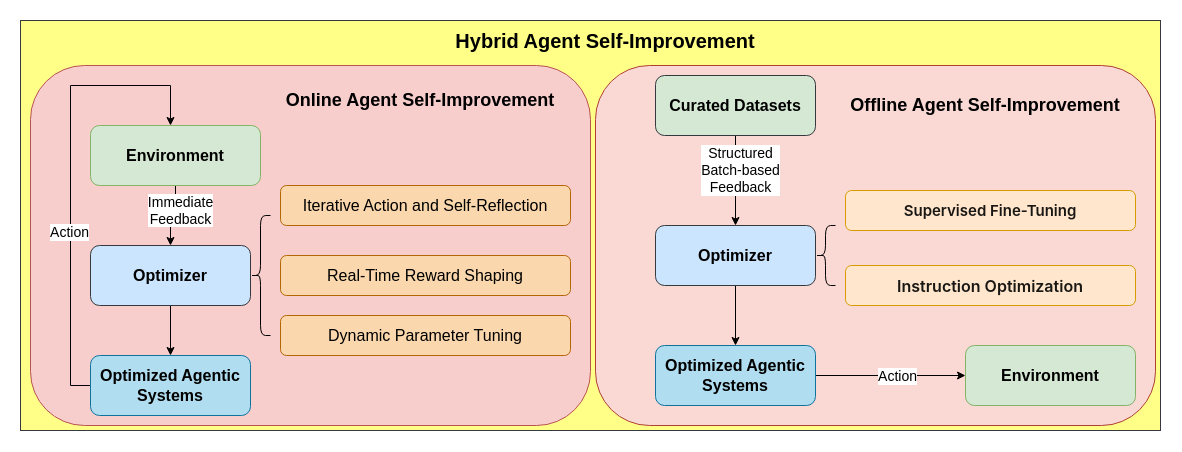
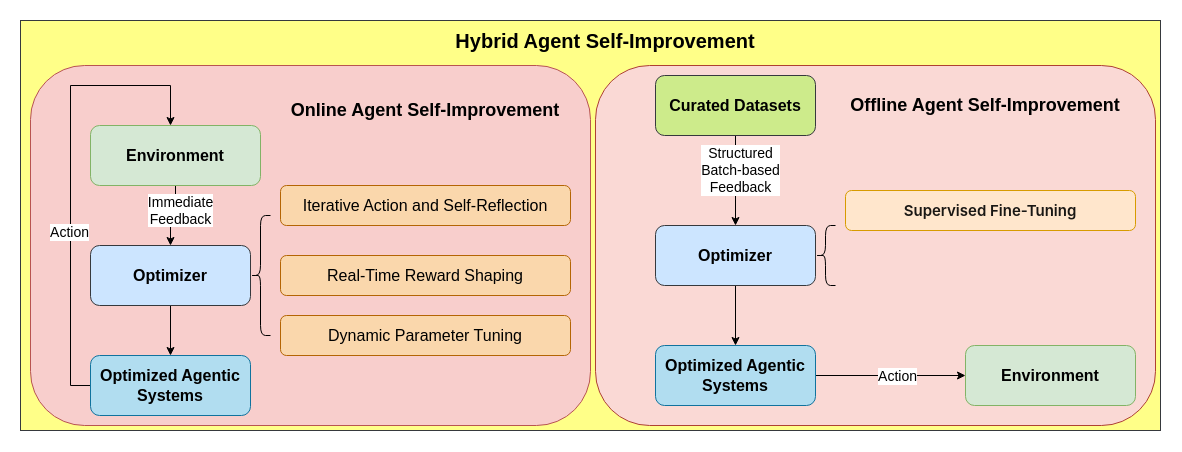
node "Online Agent Self-Improvement": moved (421, 101) -> (426, 111)
node "Curated Datasets": fillcolor #d5e8d4 -> #cdeb8b
node "Instruction Optimization": removed
